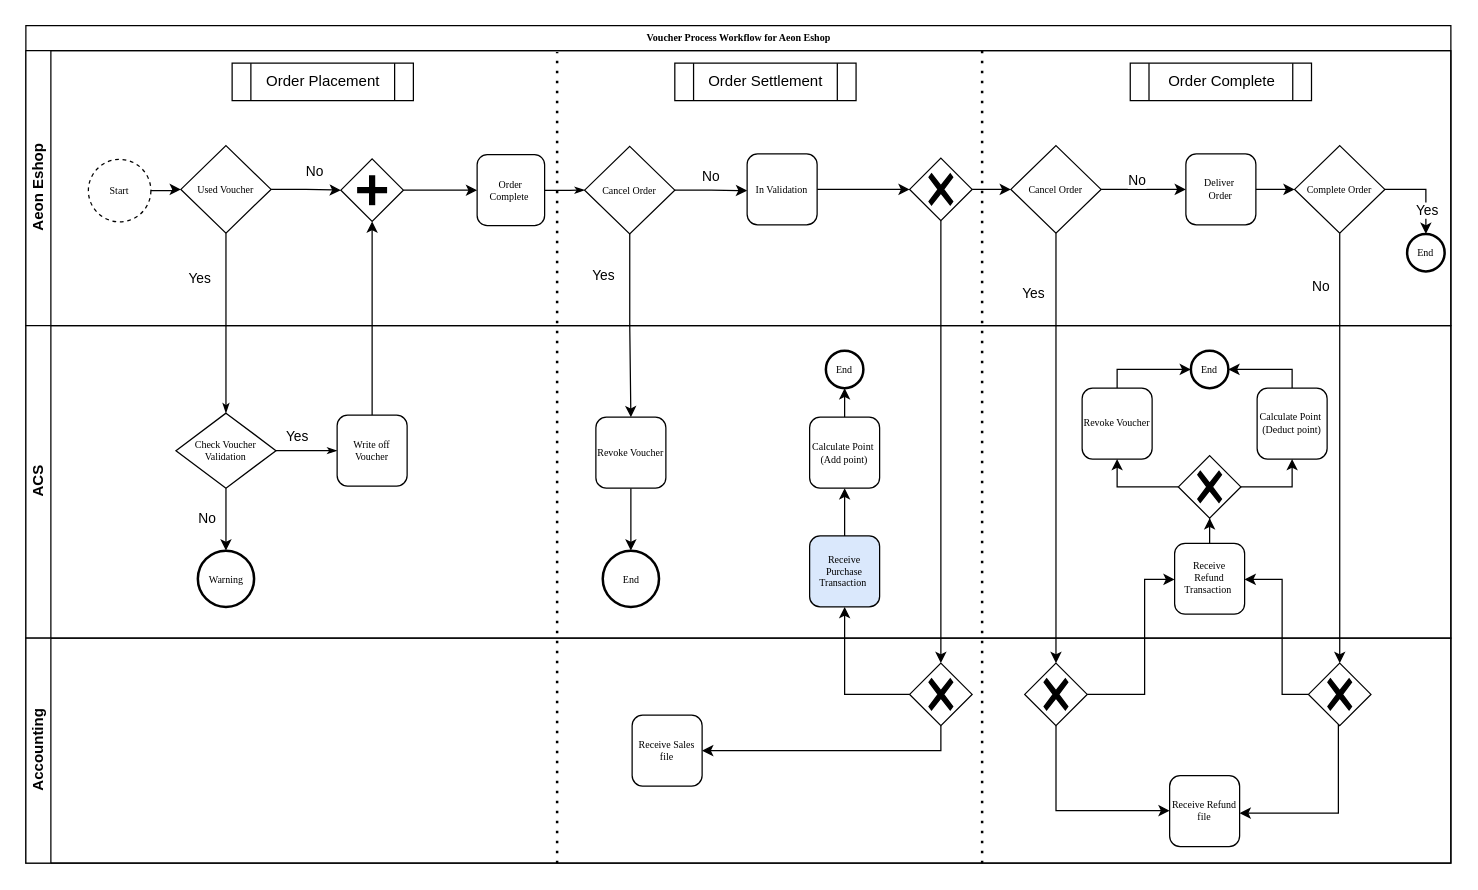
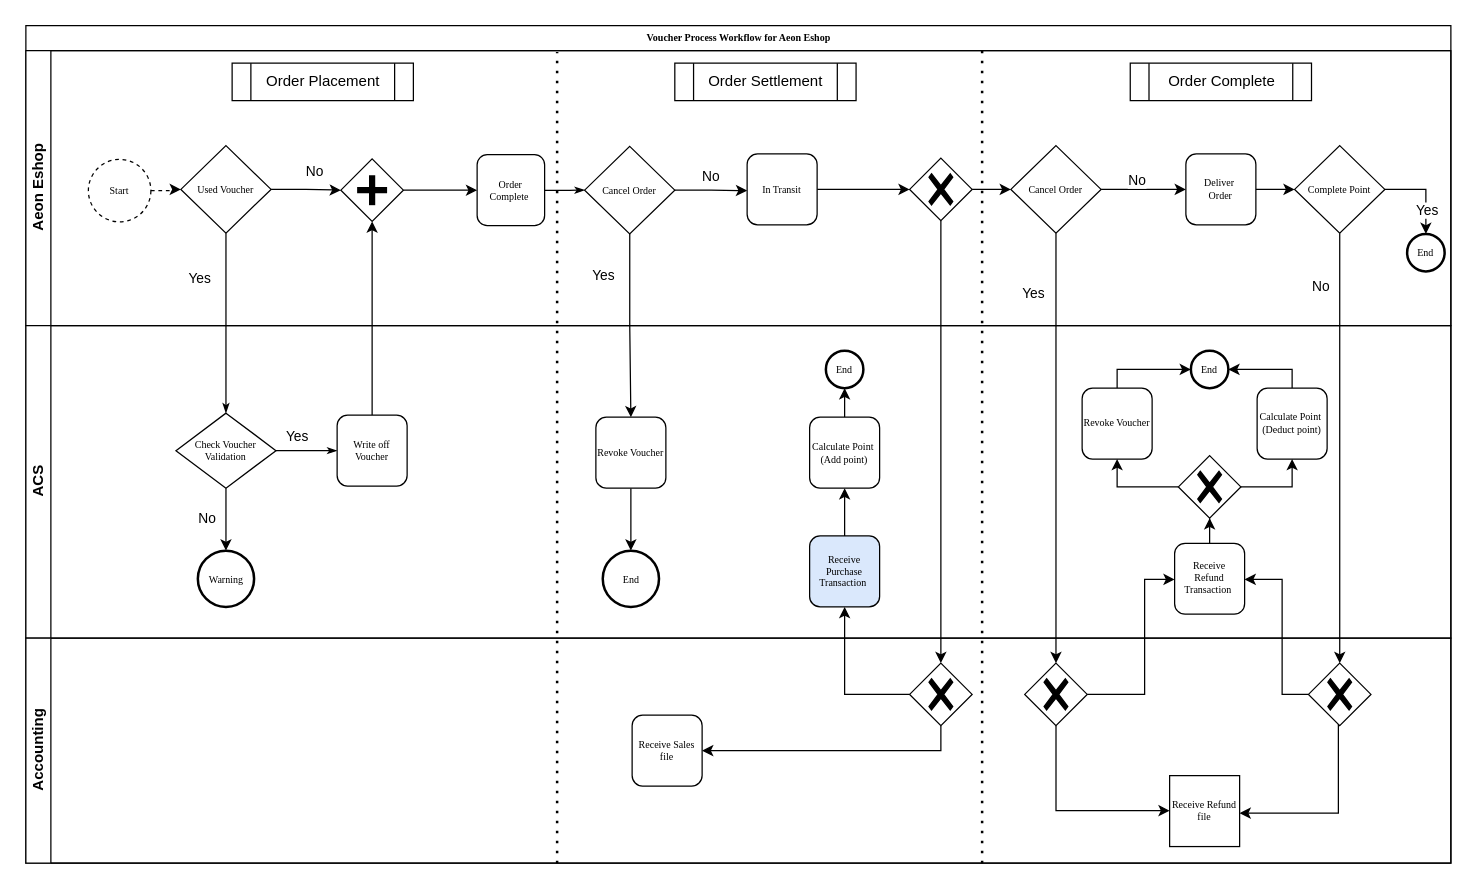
node "In Validation": label "In Validation" -> "In Transit"
node "Complete Order": label "Complete Order" -> "Complete Point"
edge "Start" -> "Used Voucher": style solid -> dashed
node "Receive Refund file": shape rounded rectangle -> rectangle
